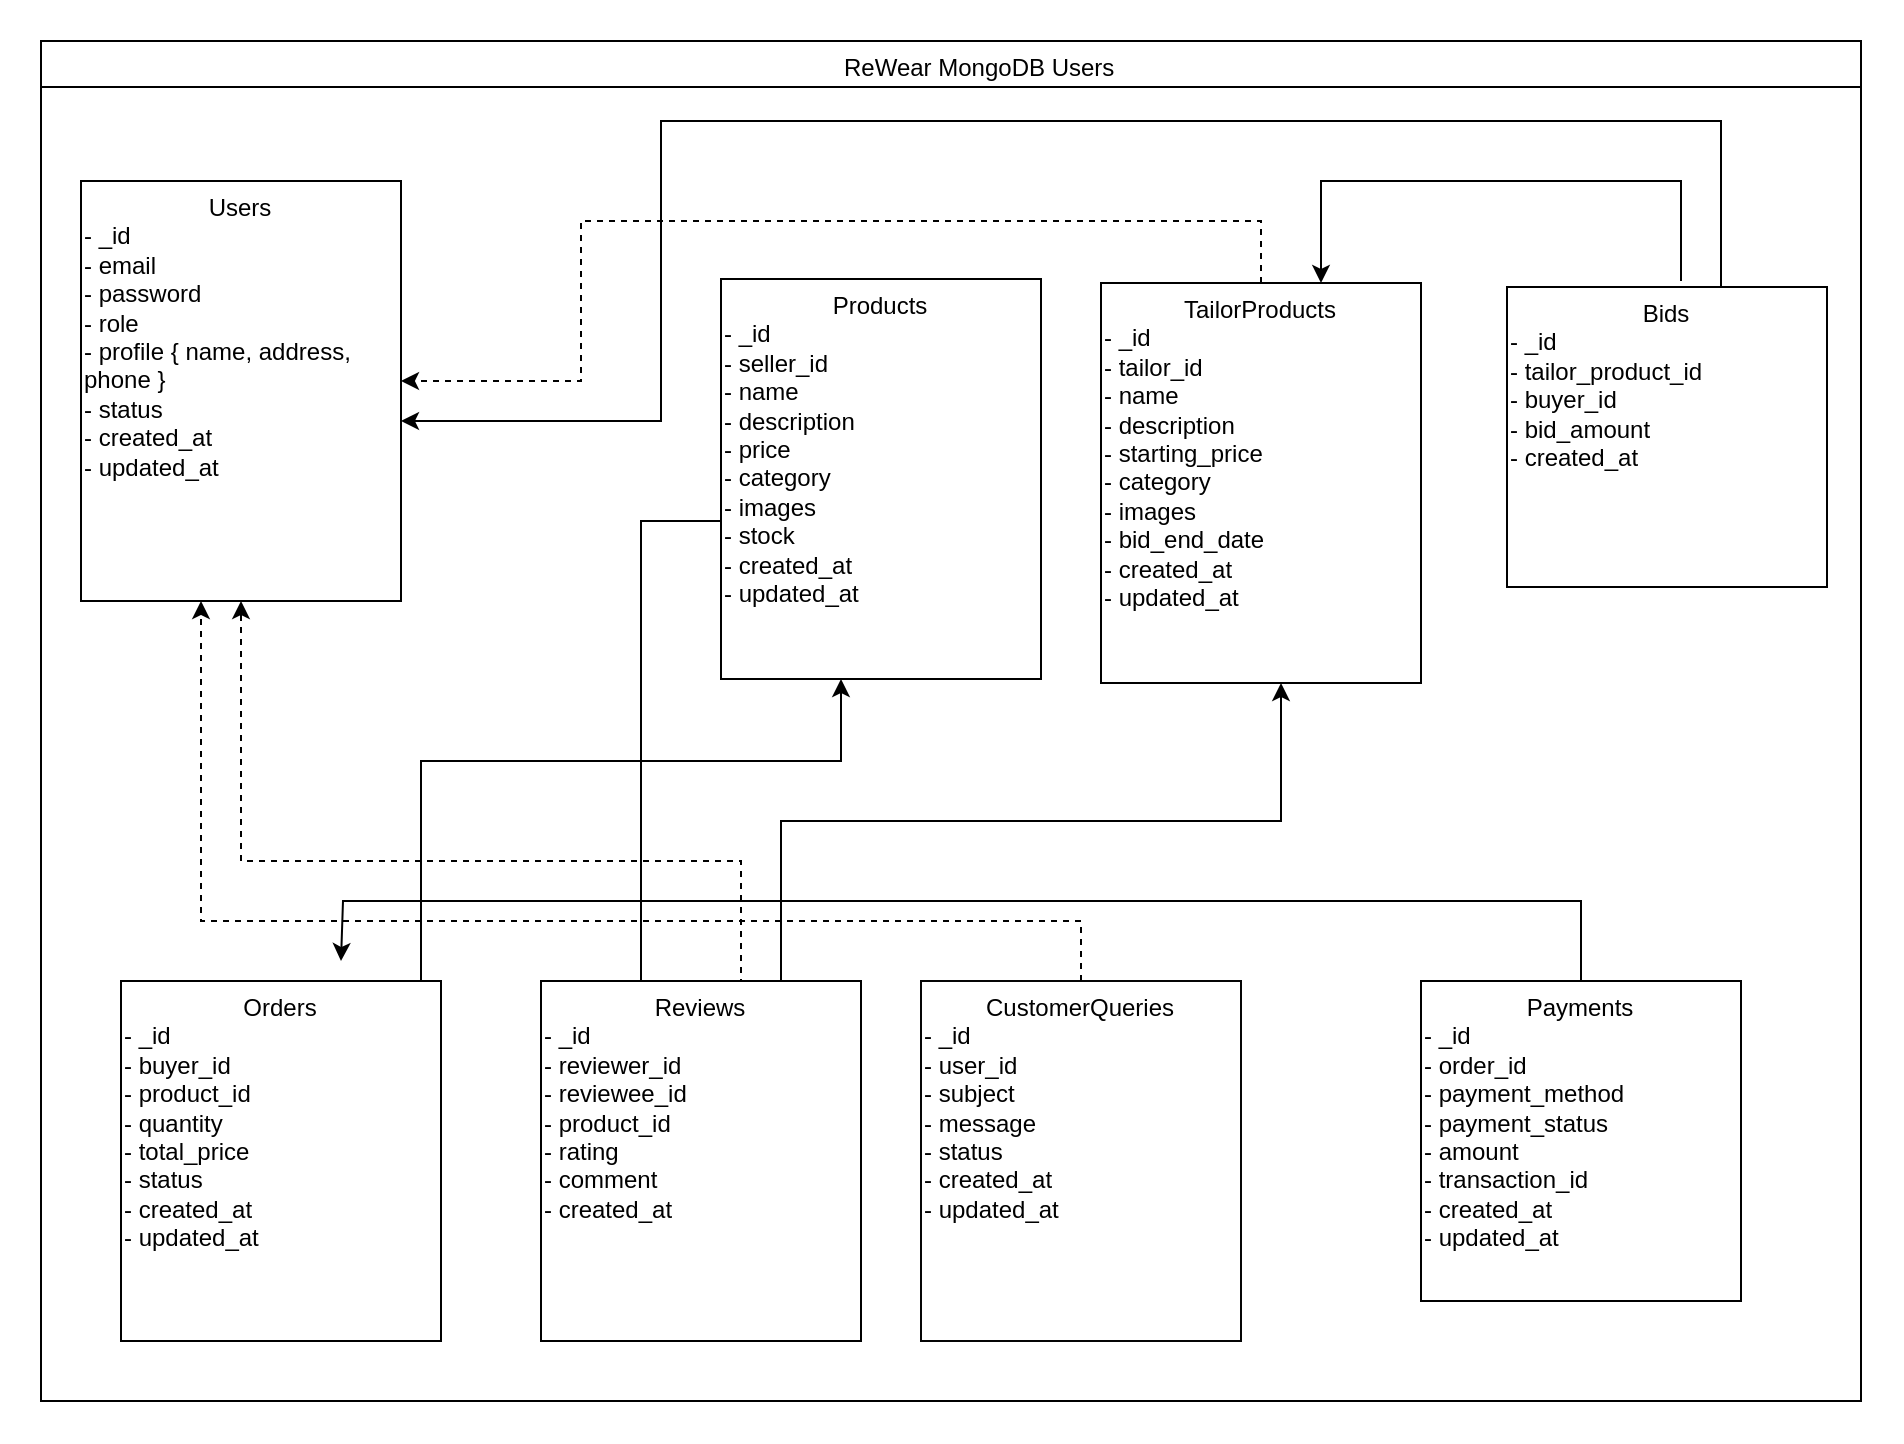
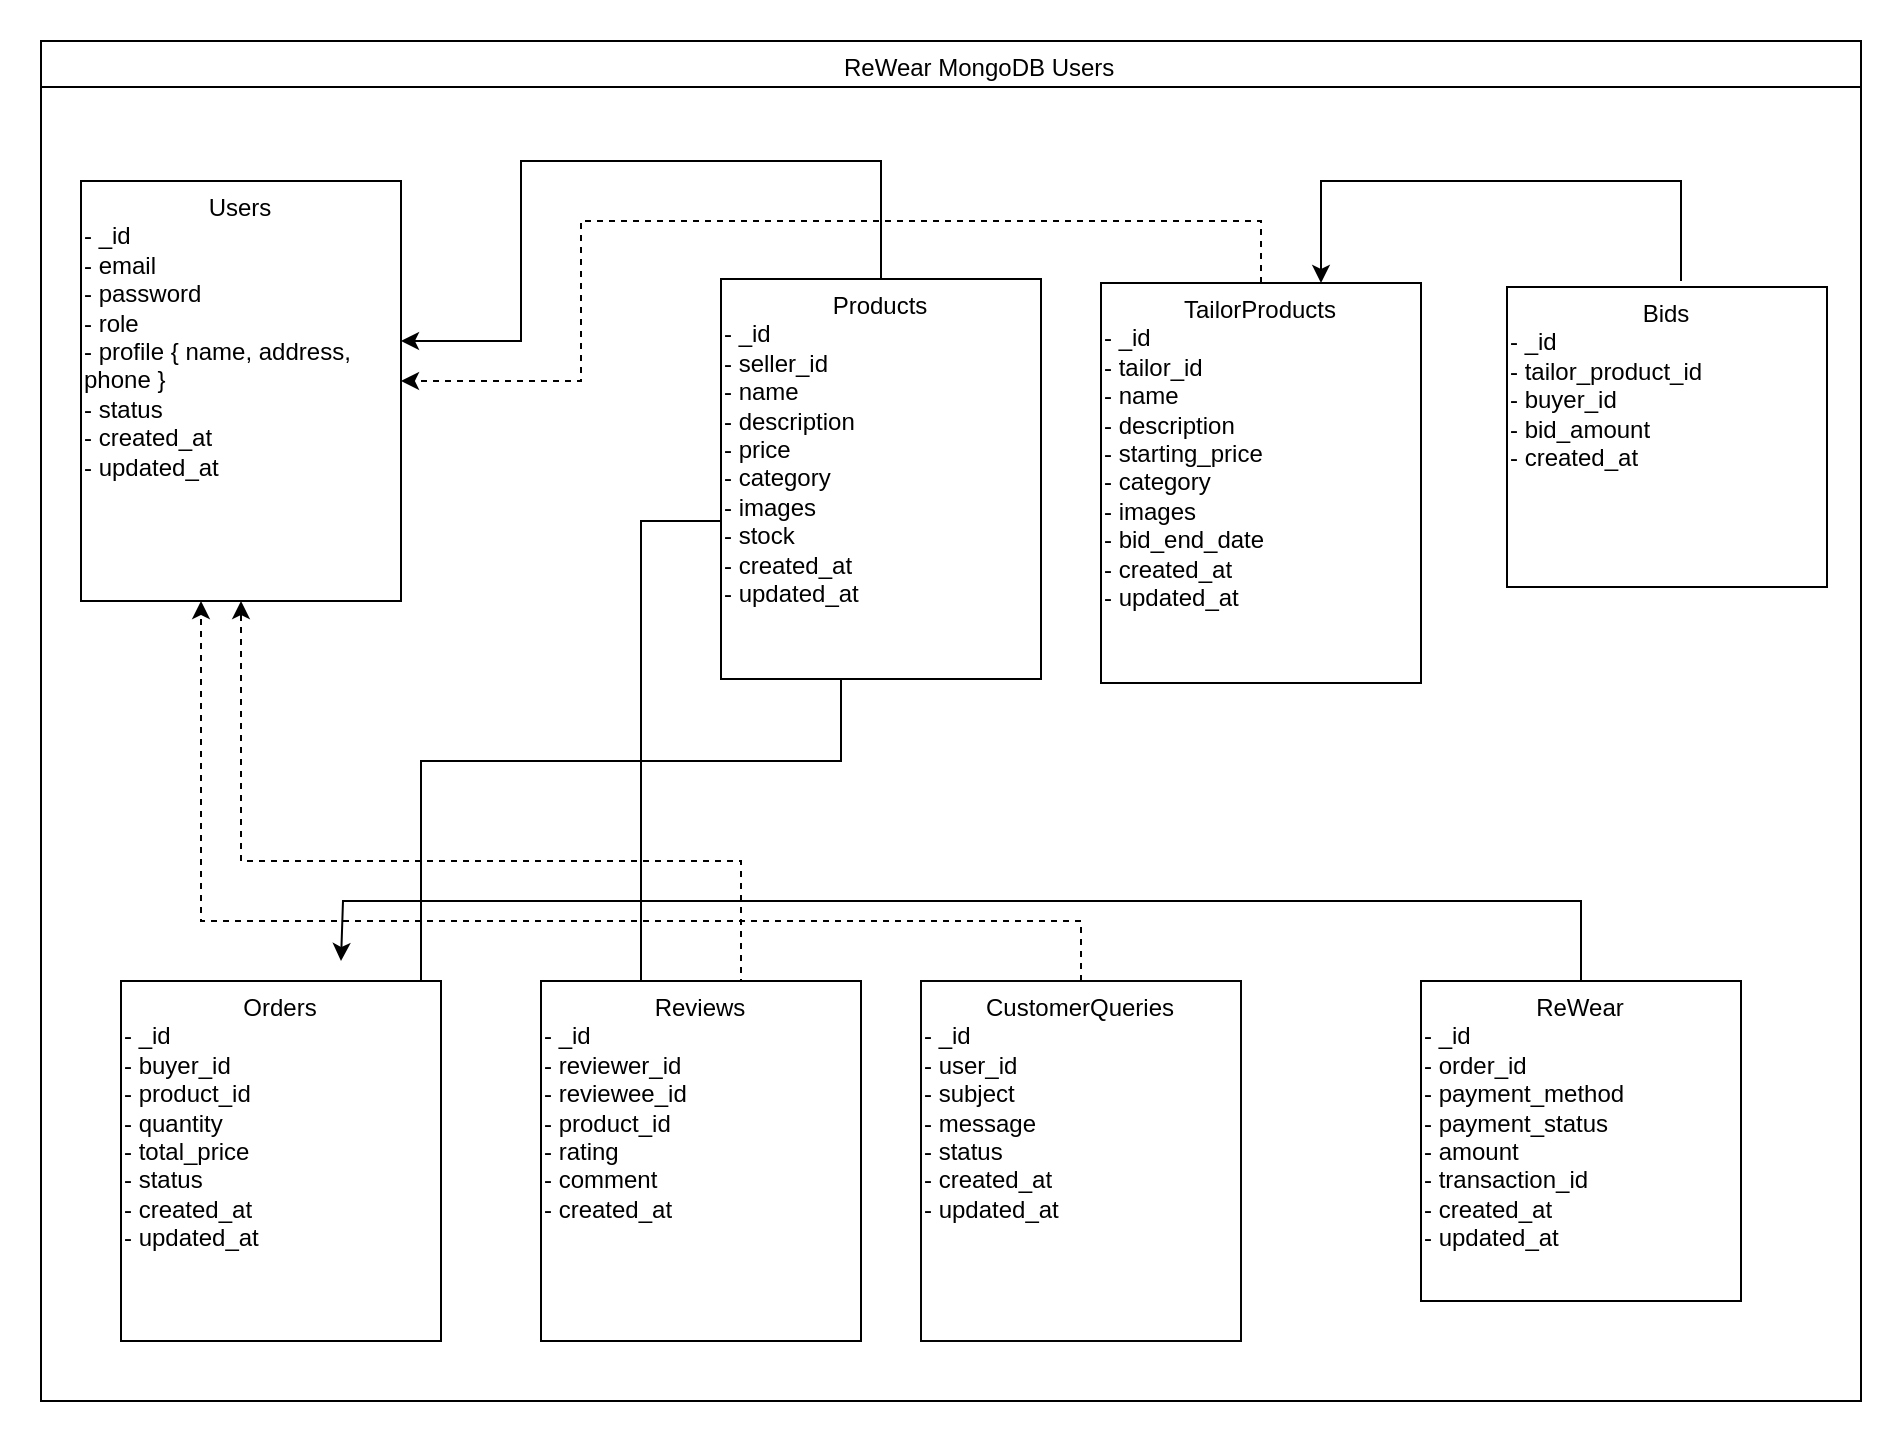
edge "Bids" -> "Users": removed
edge "Products" -> "Users": added
edge "Orders" -> "Products": arrowhead classic -> none
edge "Reviews" -> "TailorProducts": removed
node "Payments": label "Payments" -> "ReWear"
